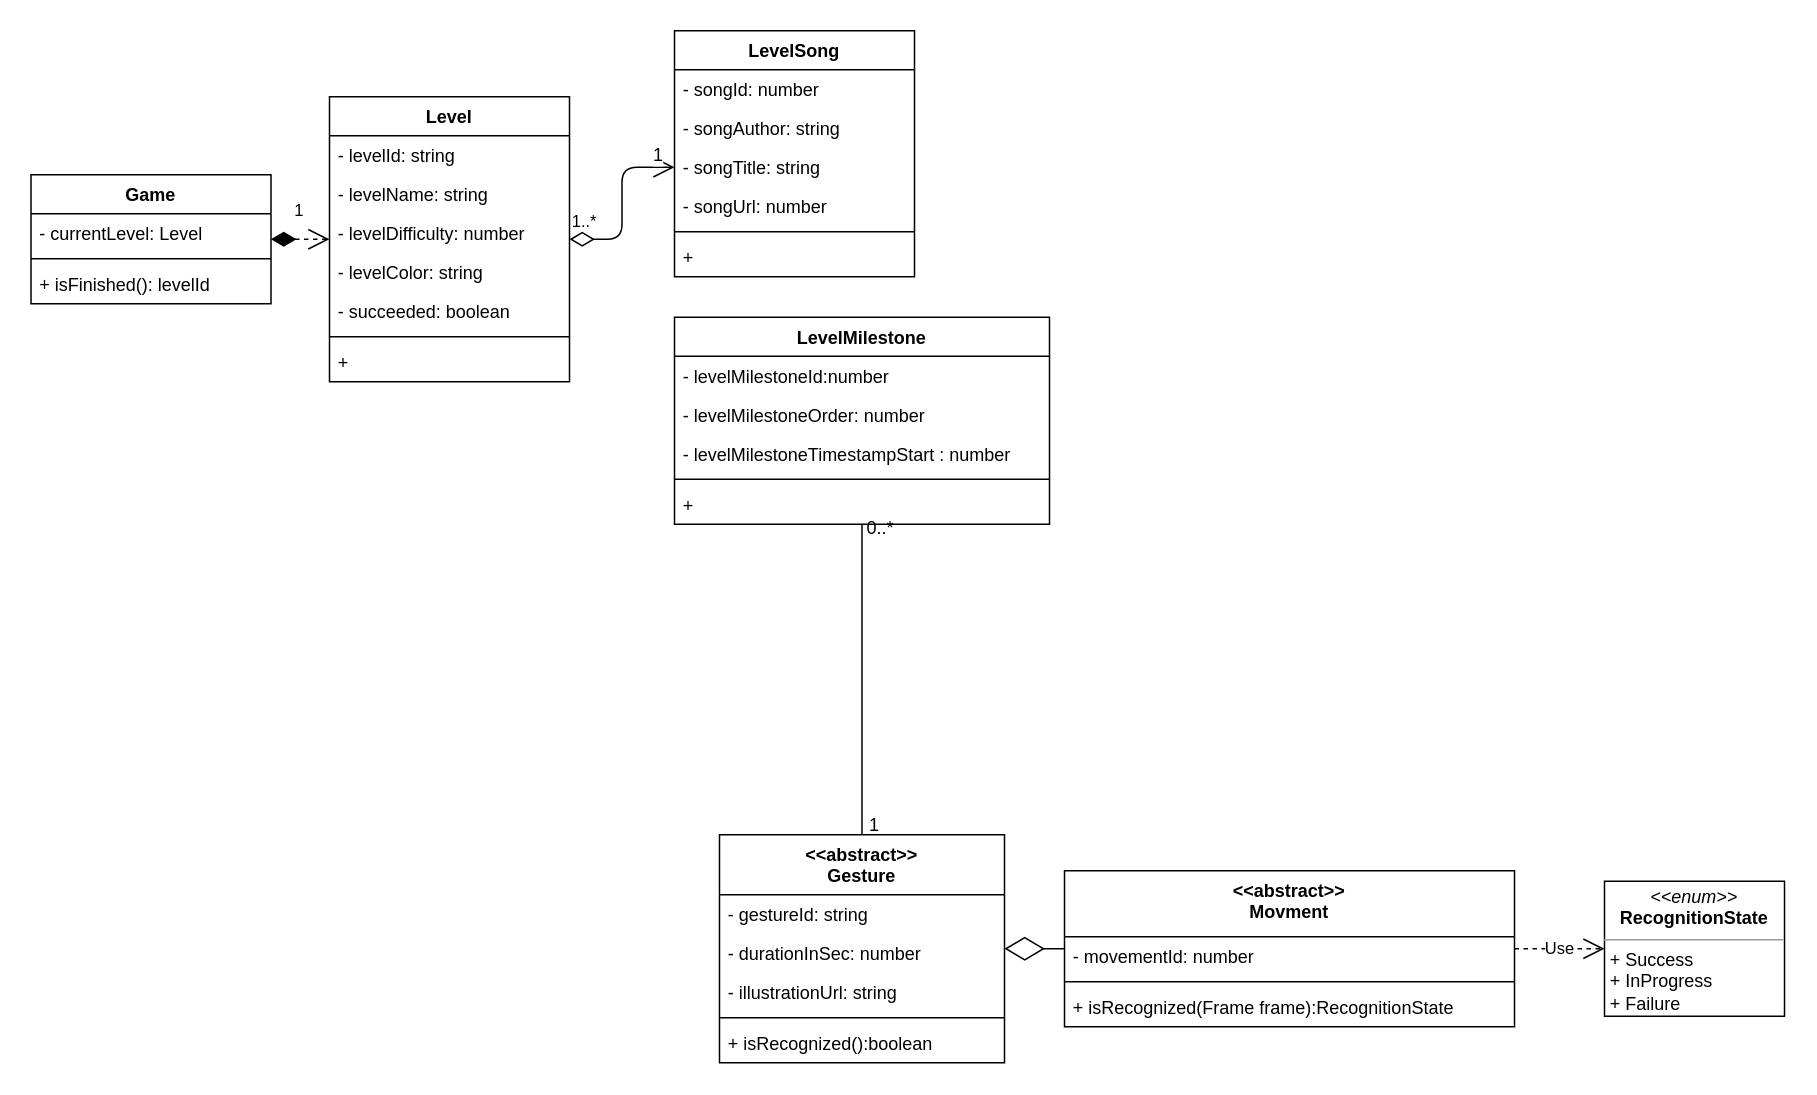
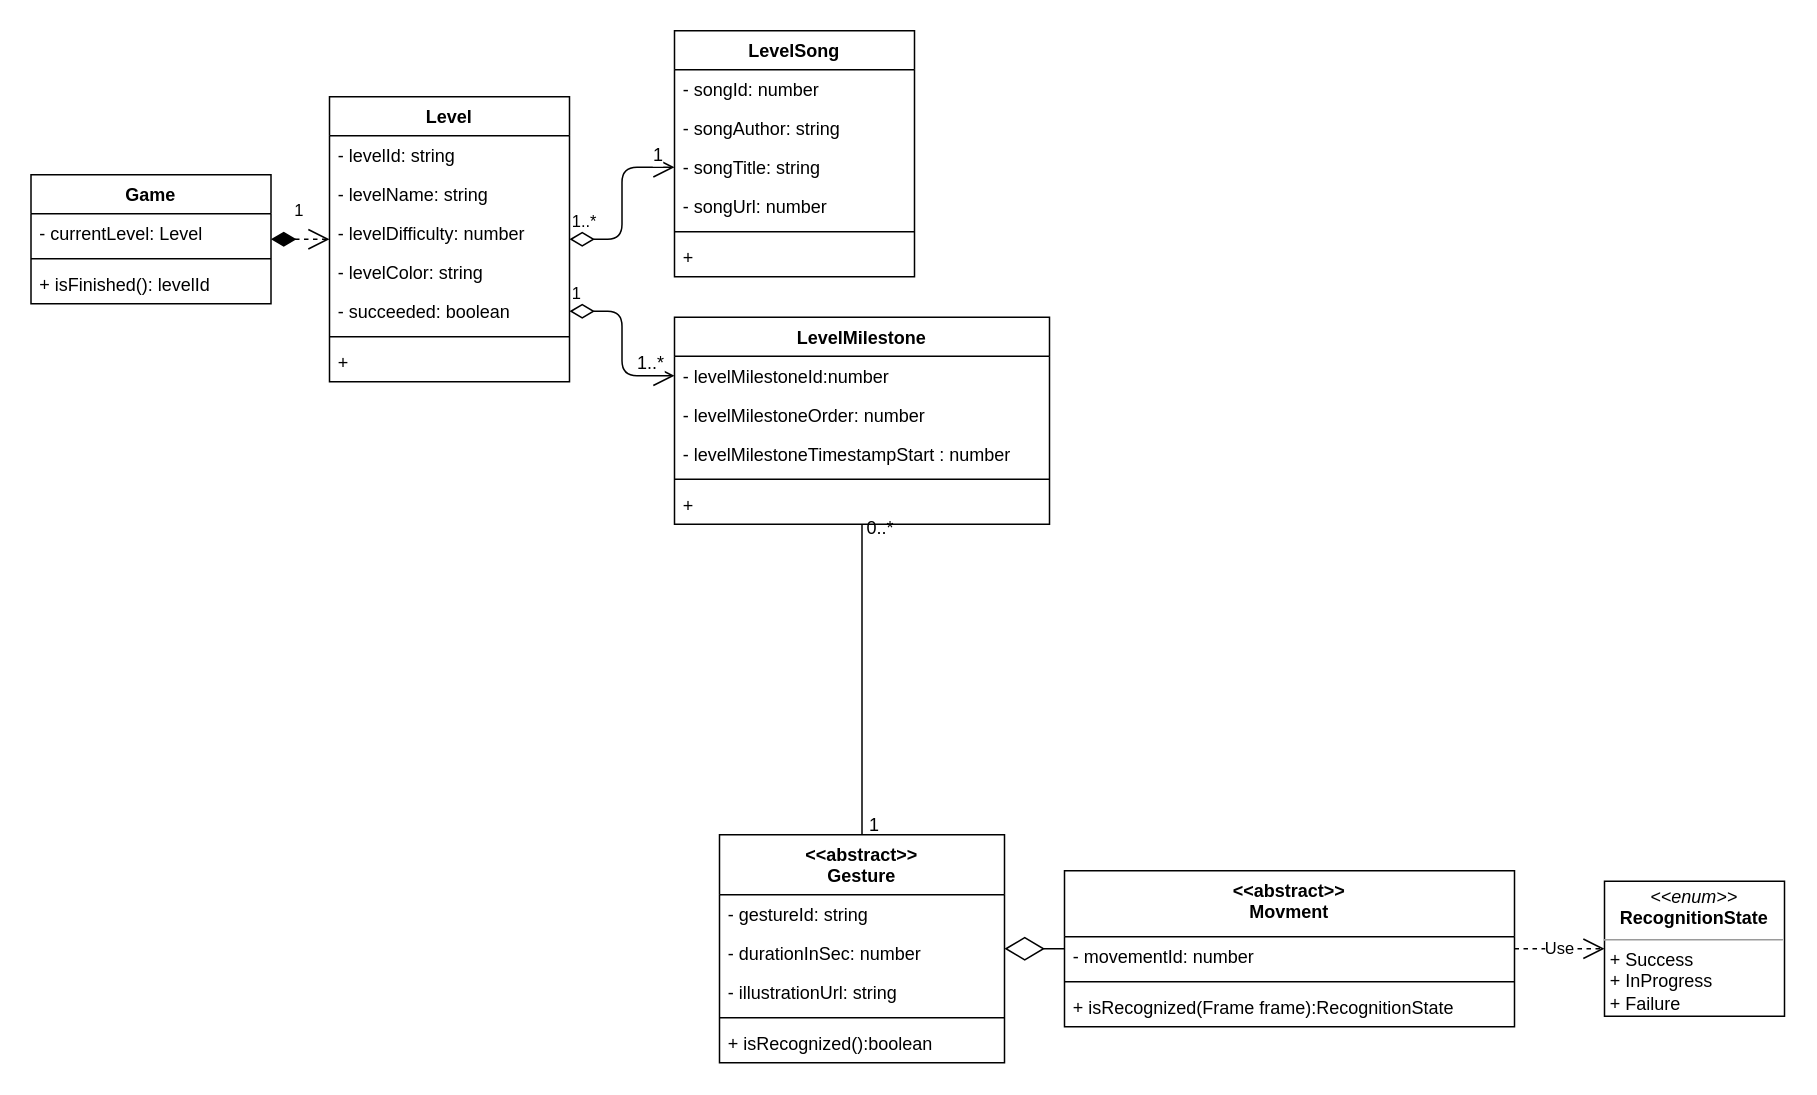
edge "- succeeded: boolean" -- "- levelMilestoneId:number": added, labels "1", "1..*"
